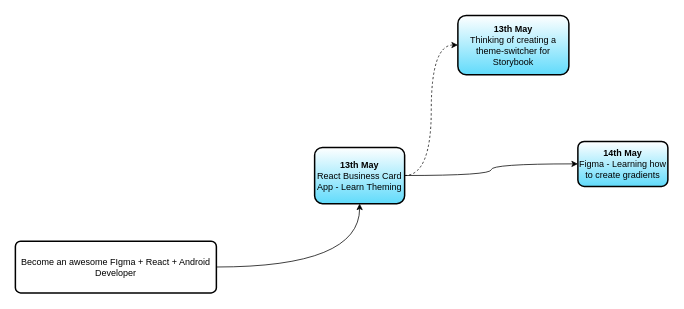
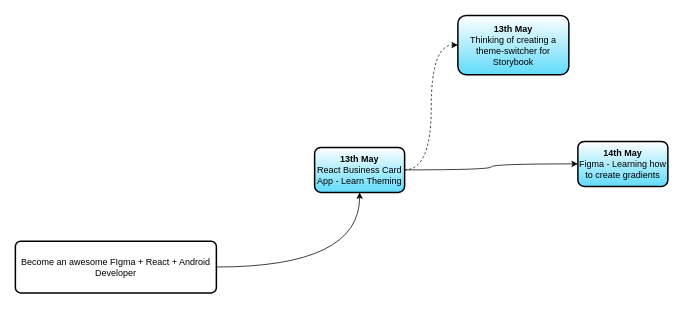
node "13th May React Business Card App - Learn Theming": size 90x56 -> 90x45
